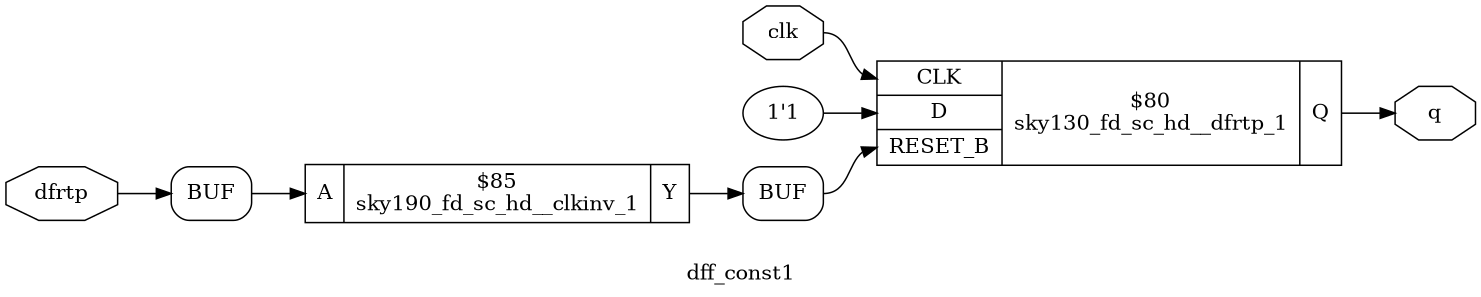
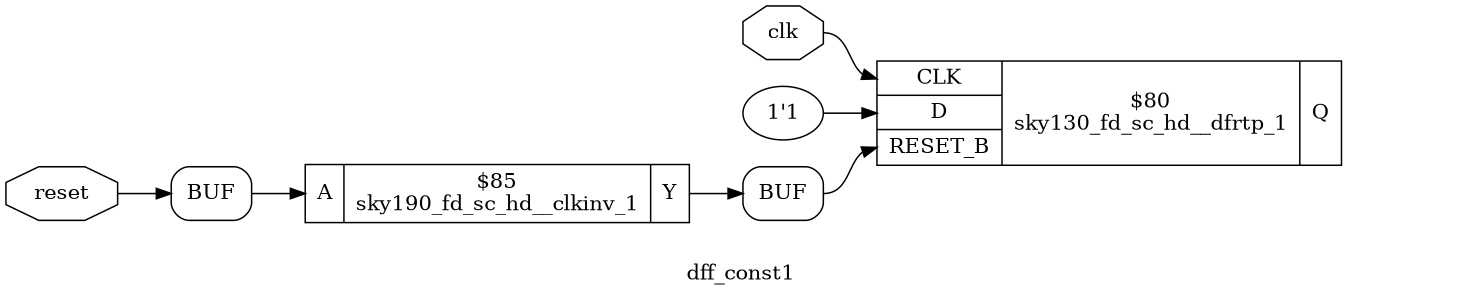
node "q": removed
node "dfrtp": label "dfrtp" -> "reset"
